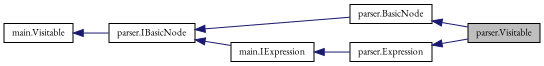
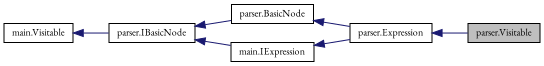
edge "parser.Visitable" -> "parser.BasicNode": now "parser.Expression" -> "parser.BasicNode"
